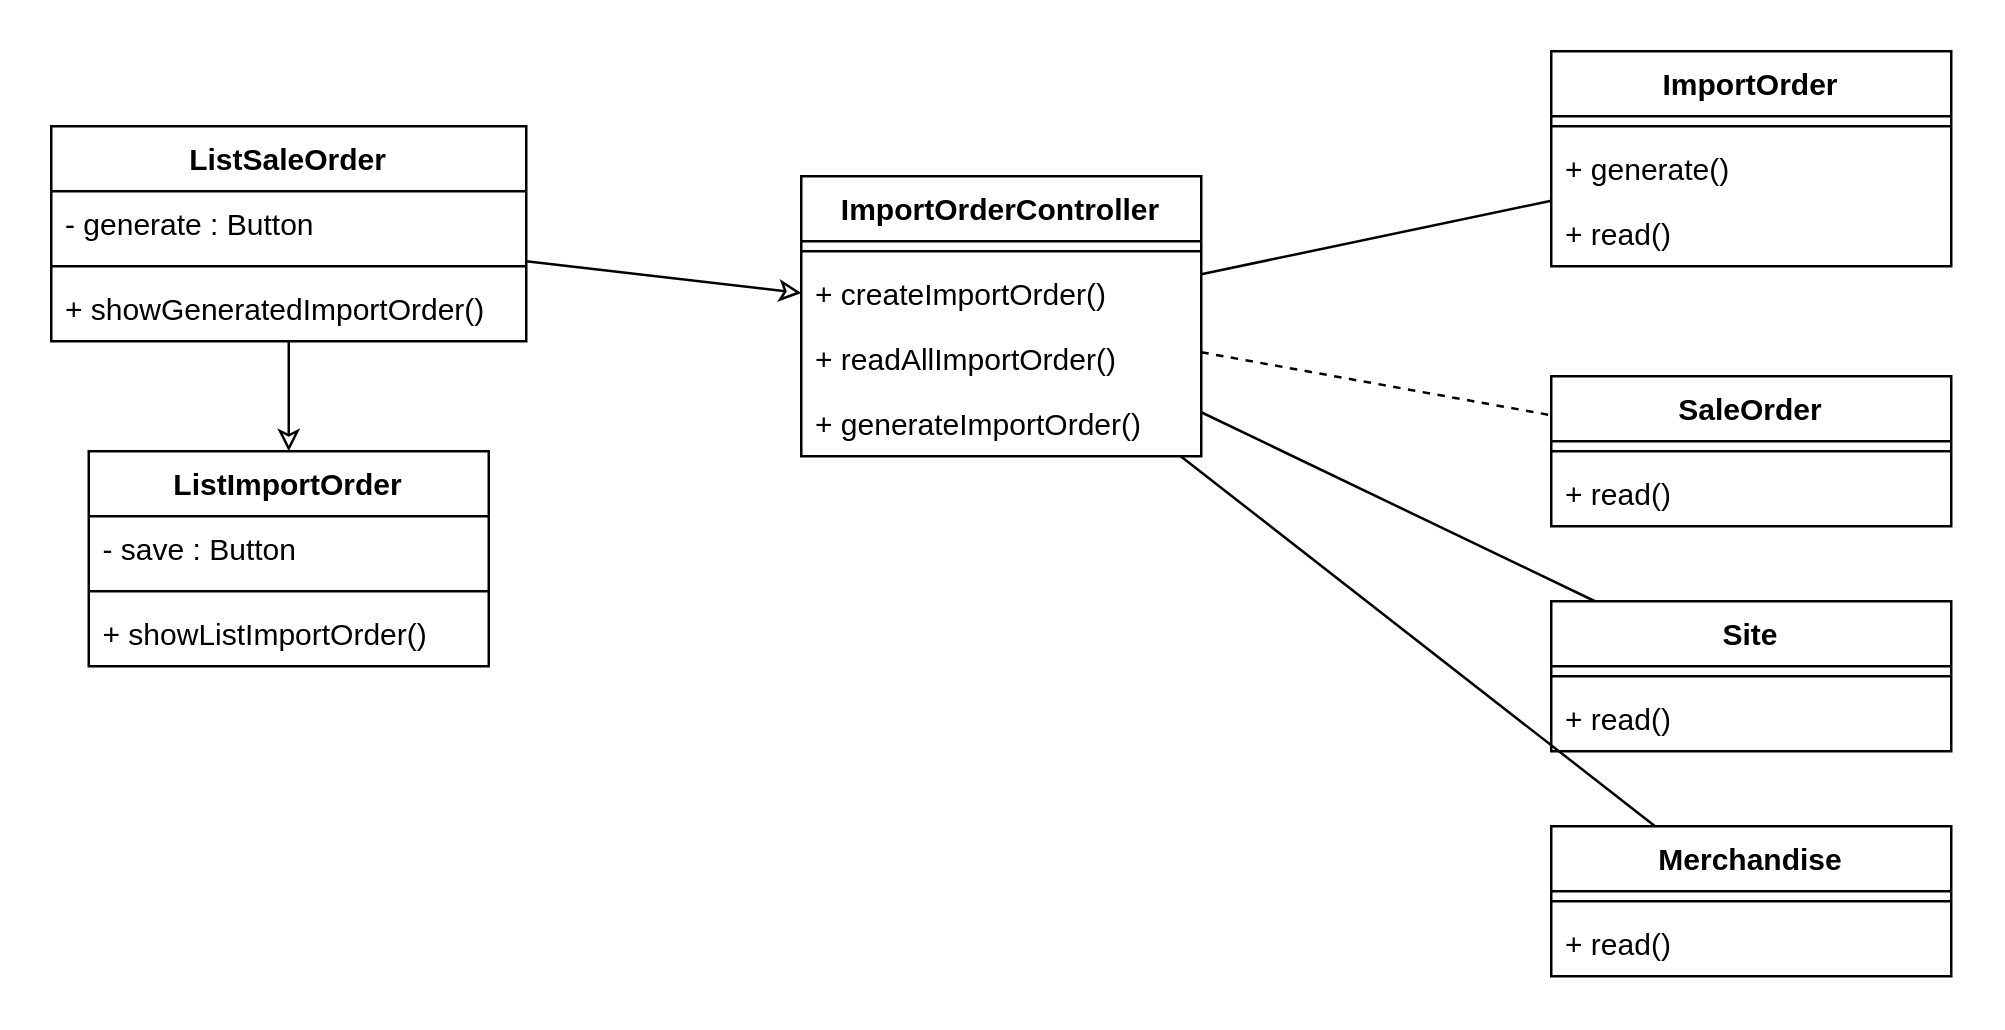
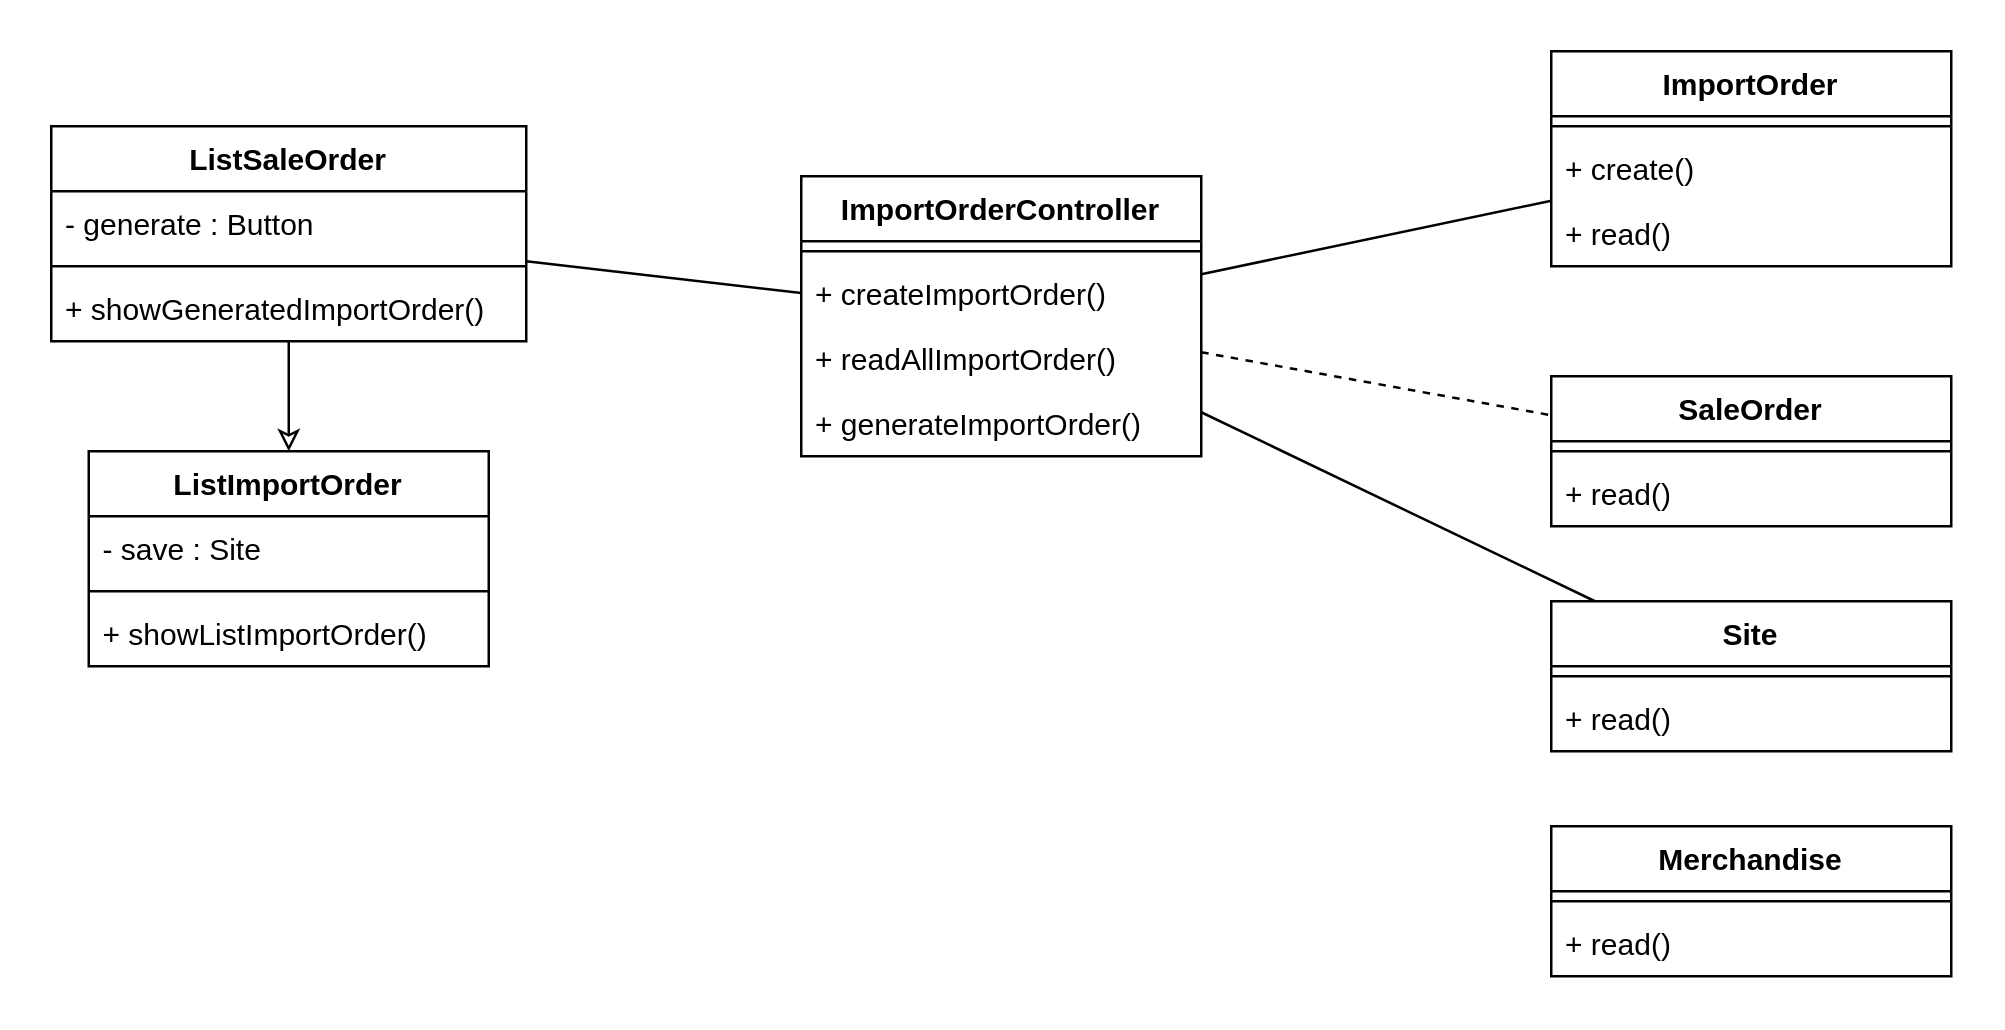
node "+ generate()": label "+ generate()" -> "+ create()"
edge "ListSaleOrder" -> "ImportOrderController": arrowhead classic -> none
node "- save : Button": label "- save : Button" -> "- save : Site"
edge "ImportOrderController" -- "Merchandise": removed
